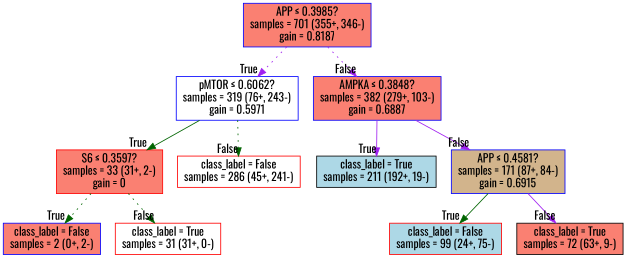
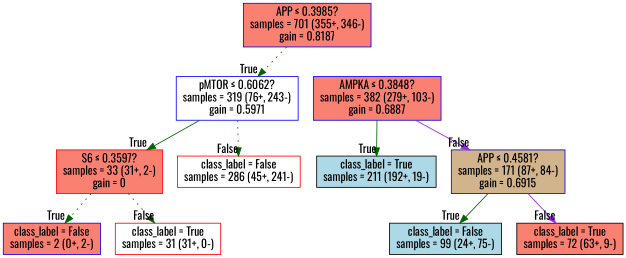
edge "APP ≤ 0.3985? samples = 701 (355+, 346-) gain = 0.8187" -> "pMTOR ≤ 0.6062? samples = 319 (76+, 243-) gain = 0.5971": color purple -> darkgreen
edge "APP ≤ 0.3985? samples = 701 (355+, 346-) gain = 0.8187" -> "AMPKA ≤ 0.3848? samples = 382 (279+, 103-) gain = 0.6887": removed
edge "AMPKA ≤ 0.3848? samples = 382 (279+, 103-) gain = 0.6887" -> "class_label = True samples = 211 (192+, 19-)": color purple -> darkgreen
node "class_label = False samples = 99 (24+, 75-)": color red -> black
